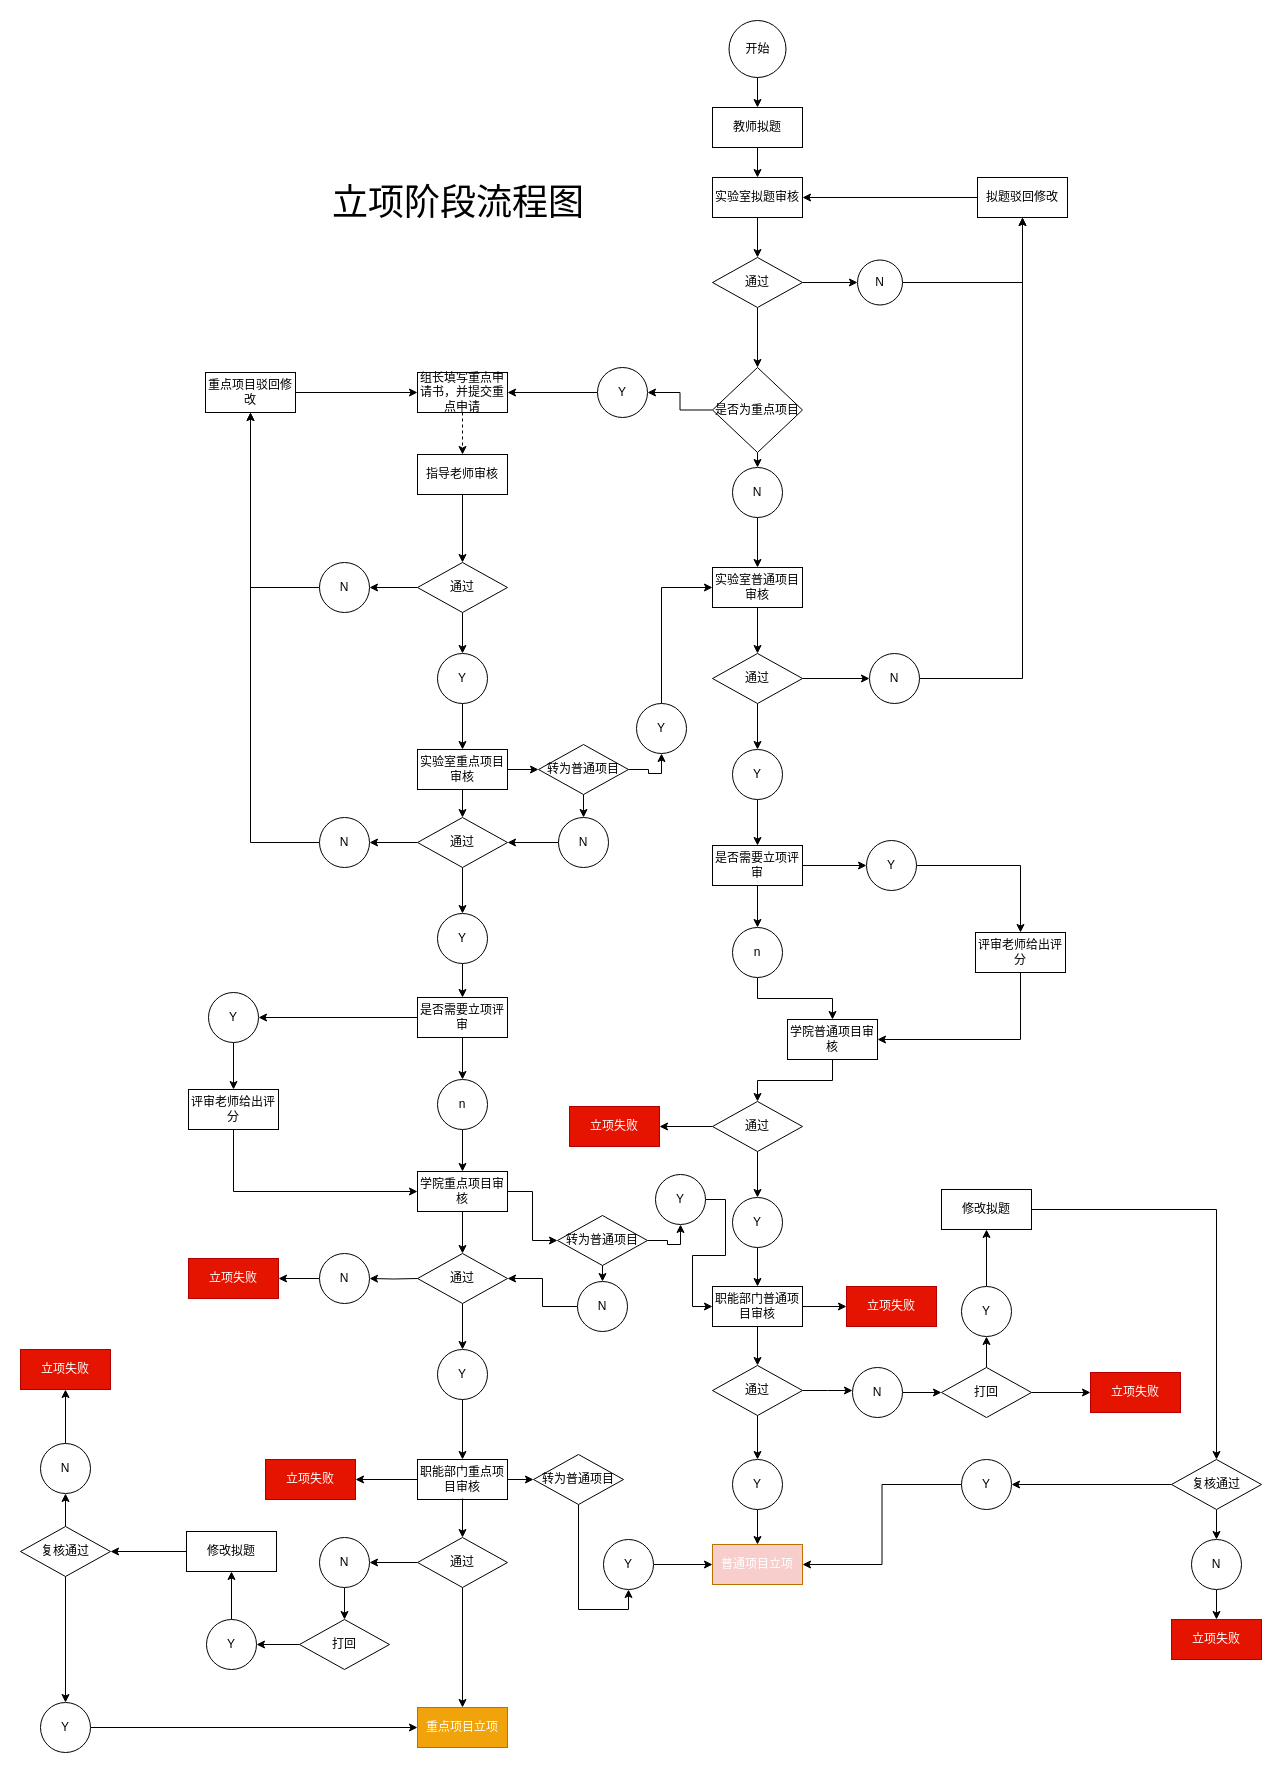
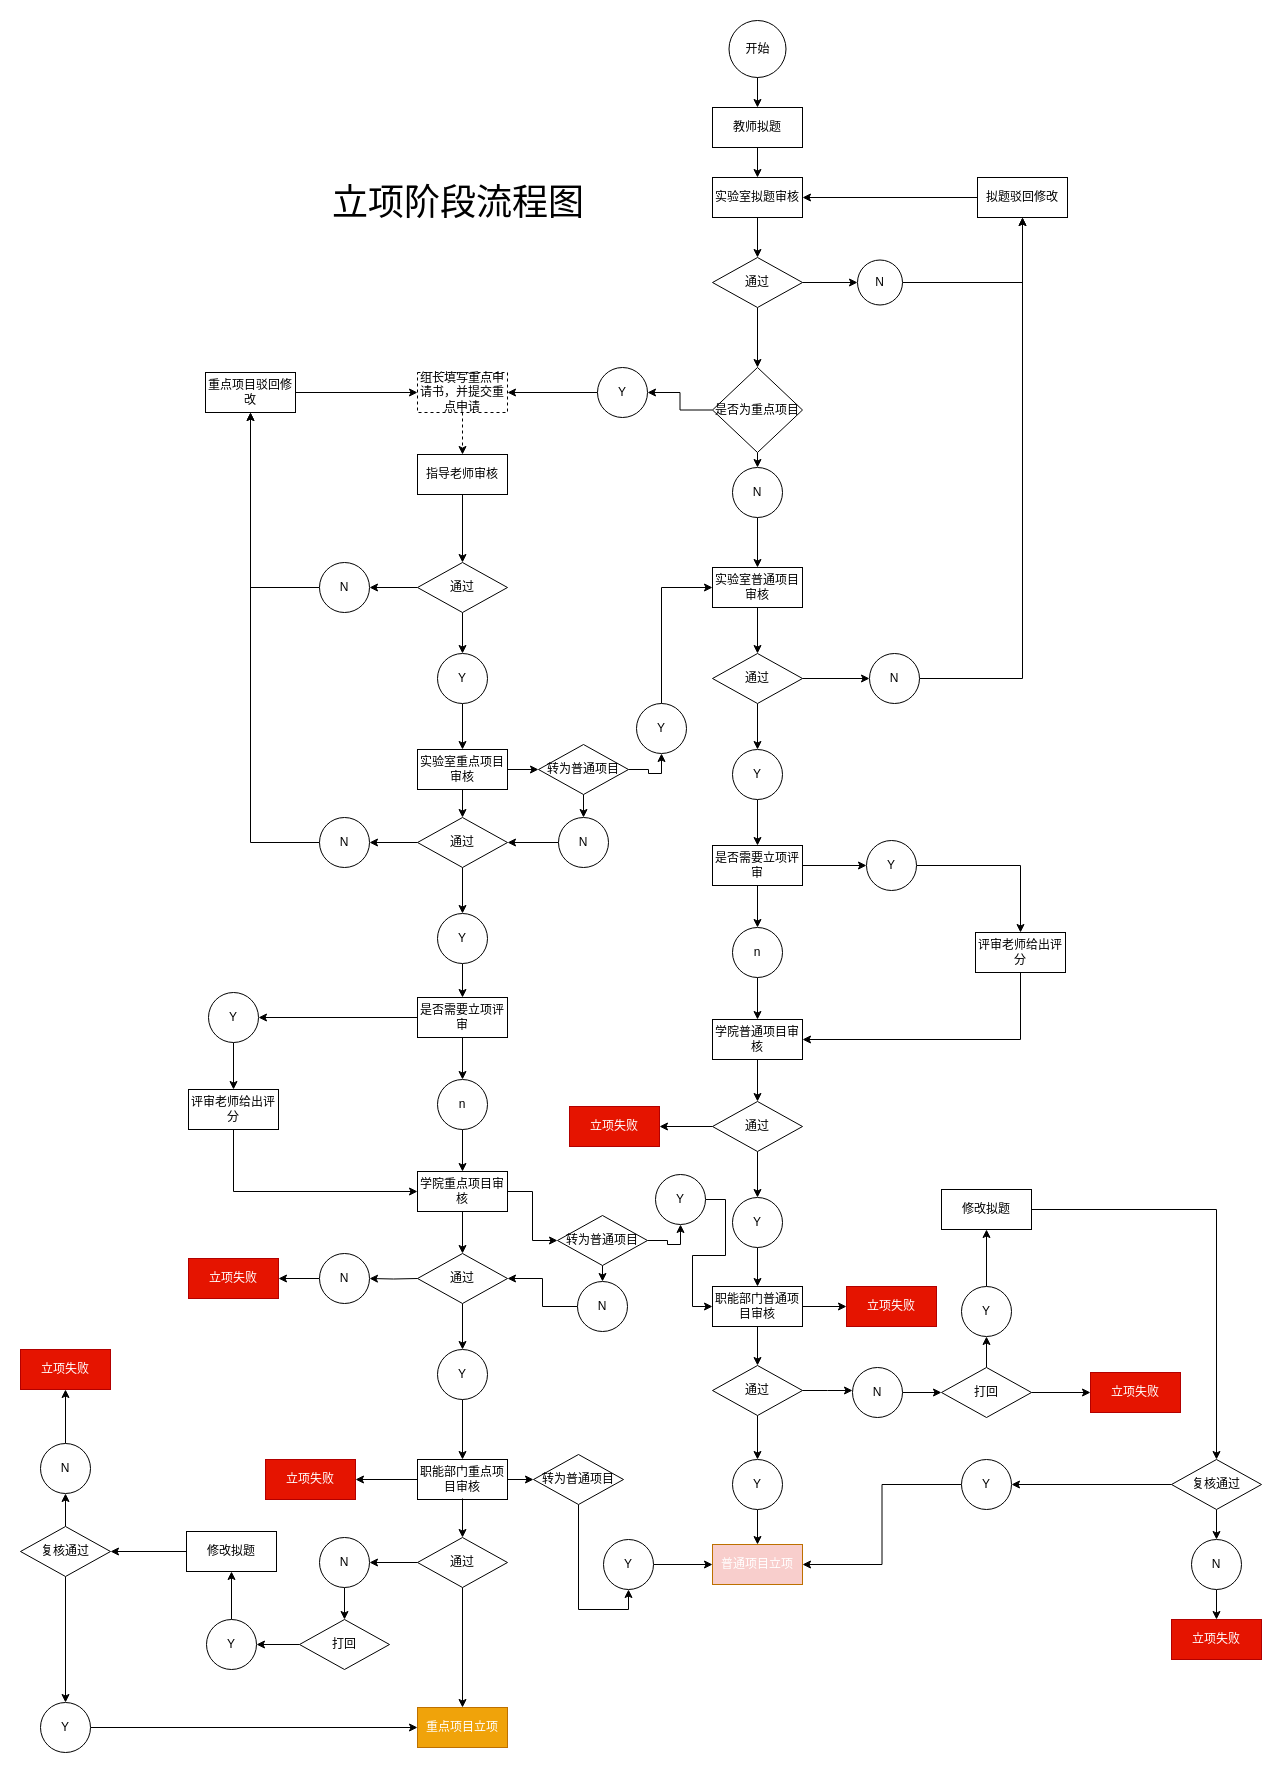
node "组长填写重点申请书，并提交重点申请": style solid -> dashed
node "学院普通项目审核": moved (833, 1040) -> (758, 1040)
